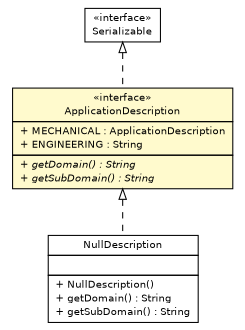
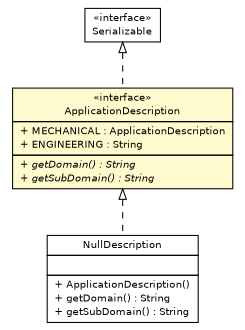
node "NullDescription": text "+ NullDescription()" -> "+ ApplicationDescription()"
